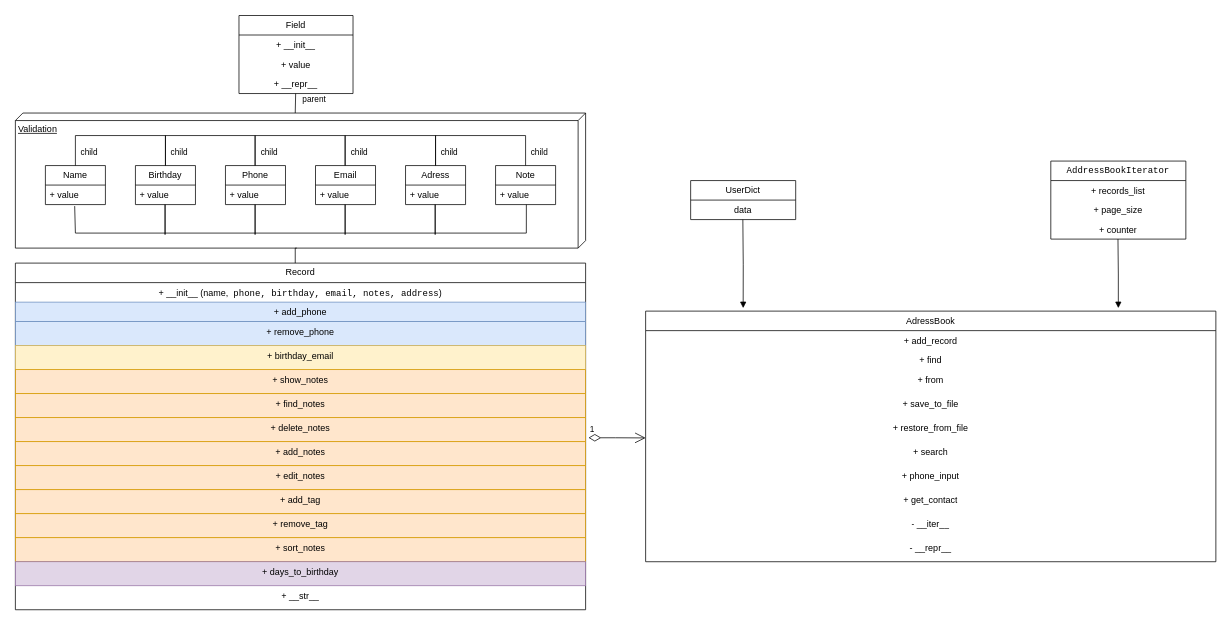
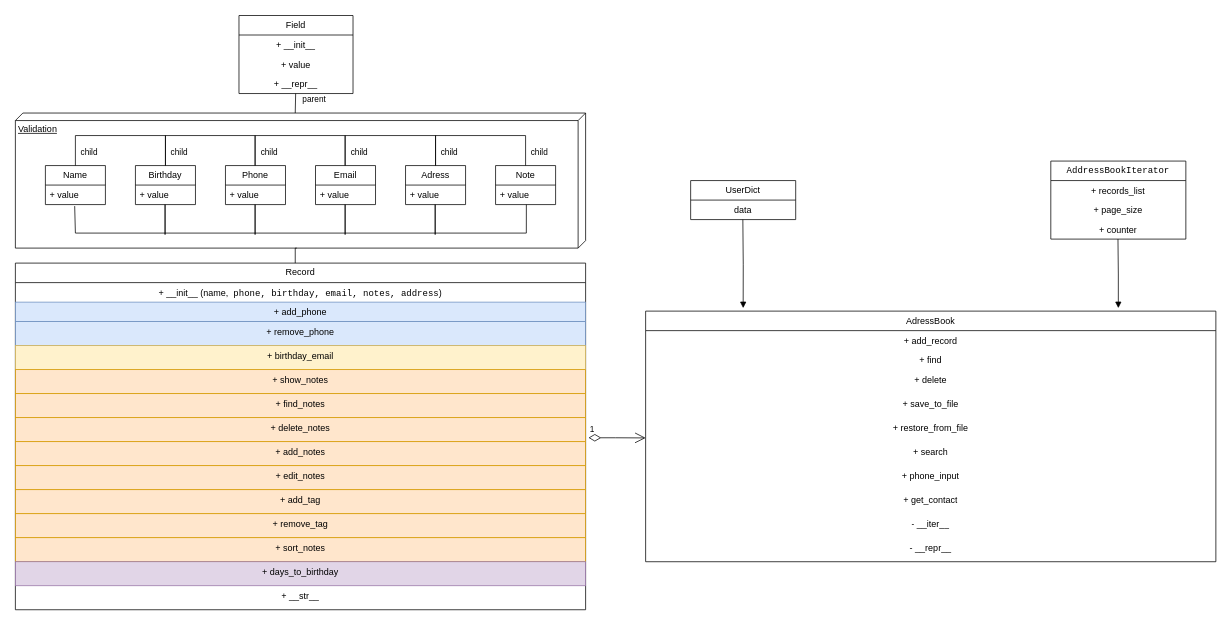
node "+ from": label "+ from" -> "+ delete"
